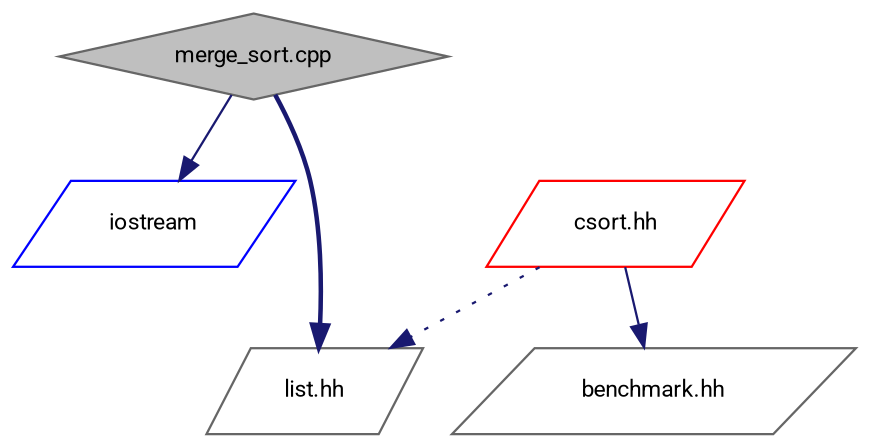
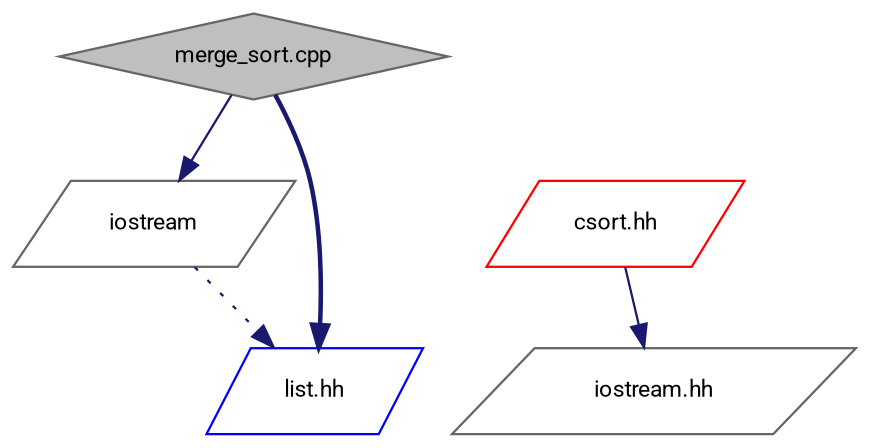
node "iostream": color blue -> gray40
edge "csort.hh" -> "list.hh": now "iostream" -> "list.hh"
node "list.hh": color gray40 -> blue
node "benchmark.hh": label "benchmark.hh" -> "iostream.hh"
